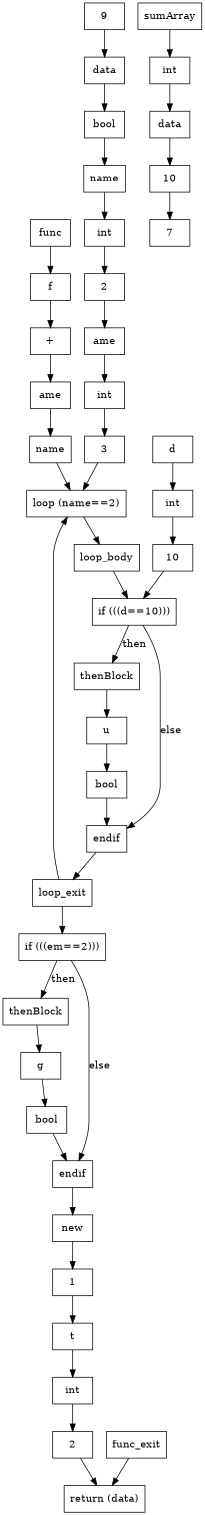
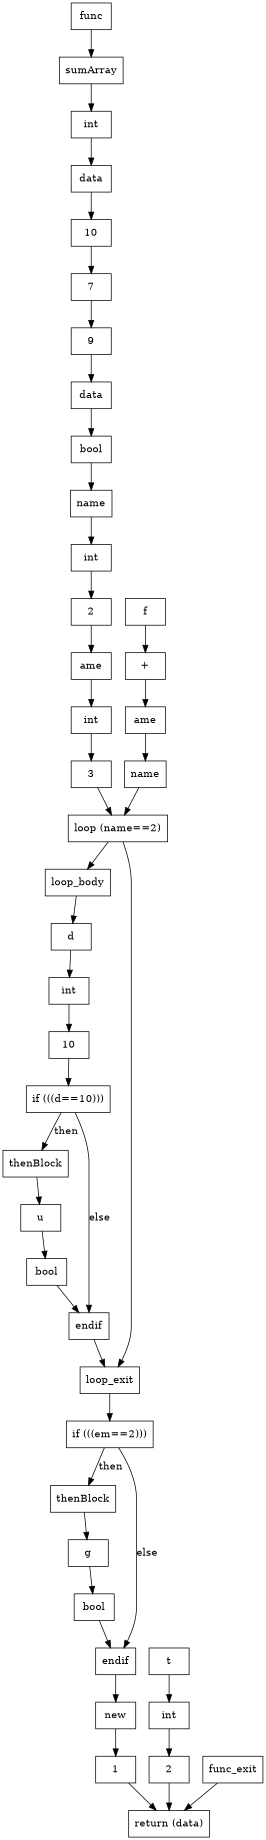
edge "func" -> "f": now "func" -> "sumArray"
edge "7" -> "9": added
edge "loop_body" -> "if (((d==10)))": now "loop_body" -> "d"
edge "loop_exit" -> "loop (name==2)": reversed
edge "1" -> "t": now "1" -> "return (data)"
